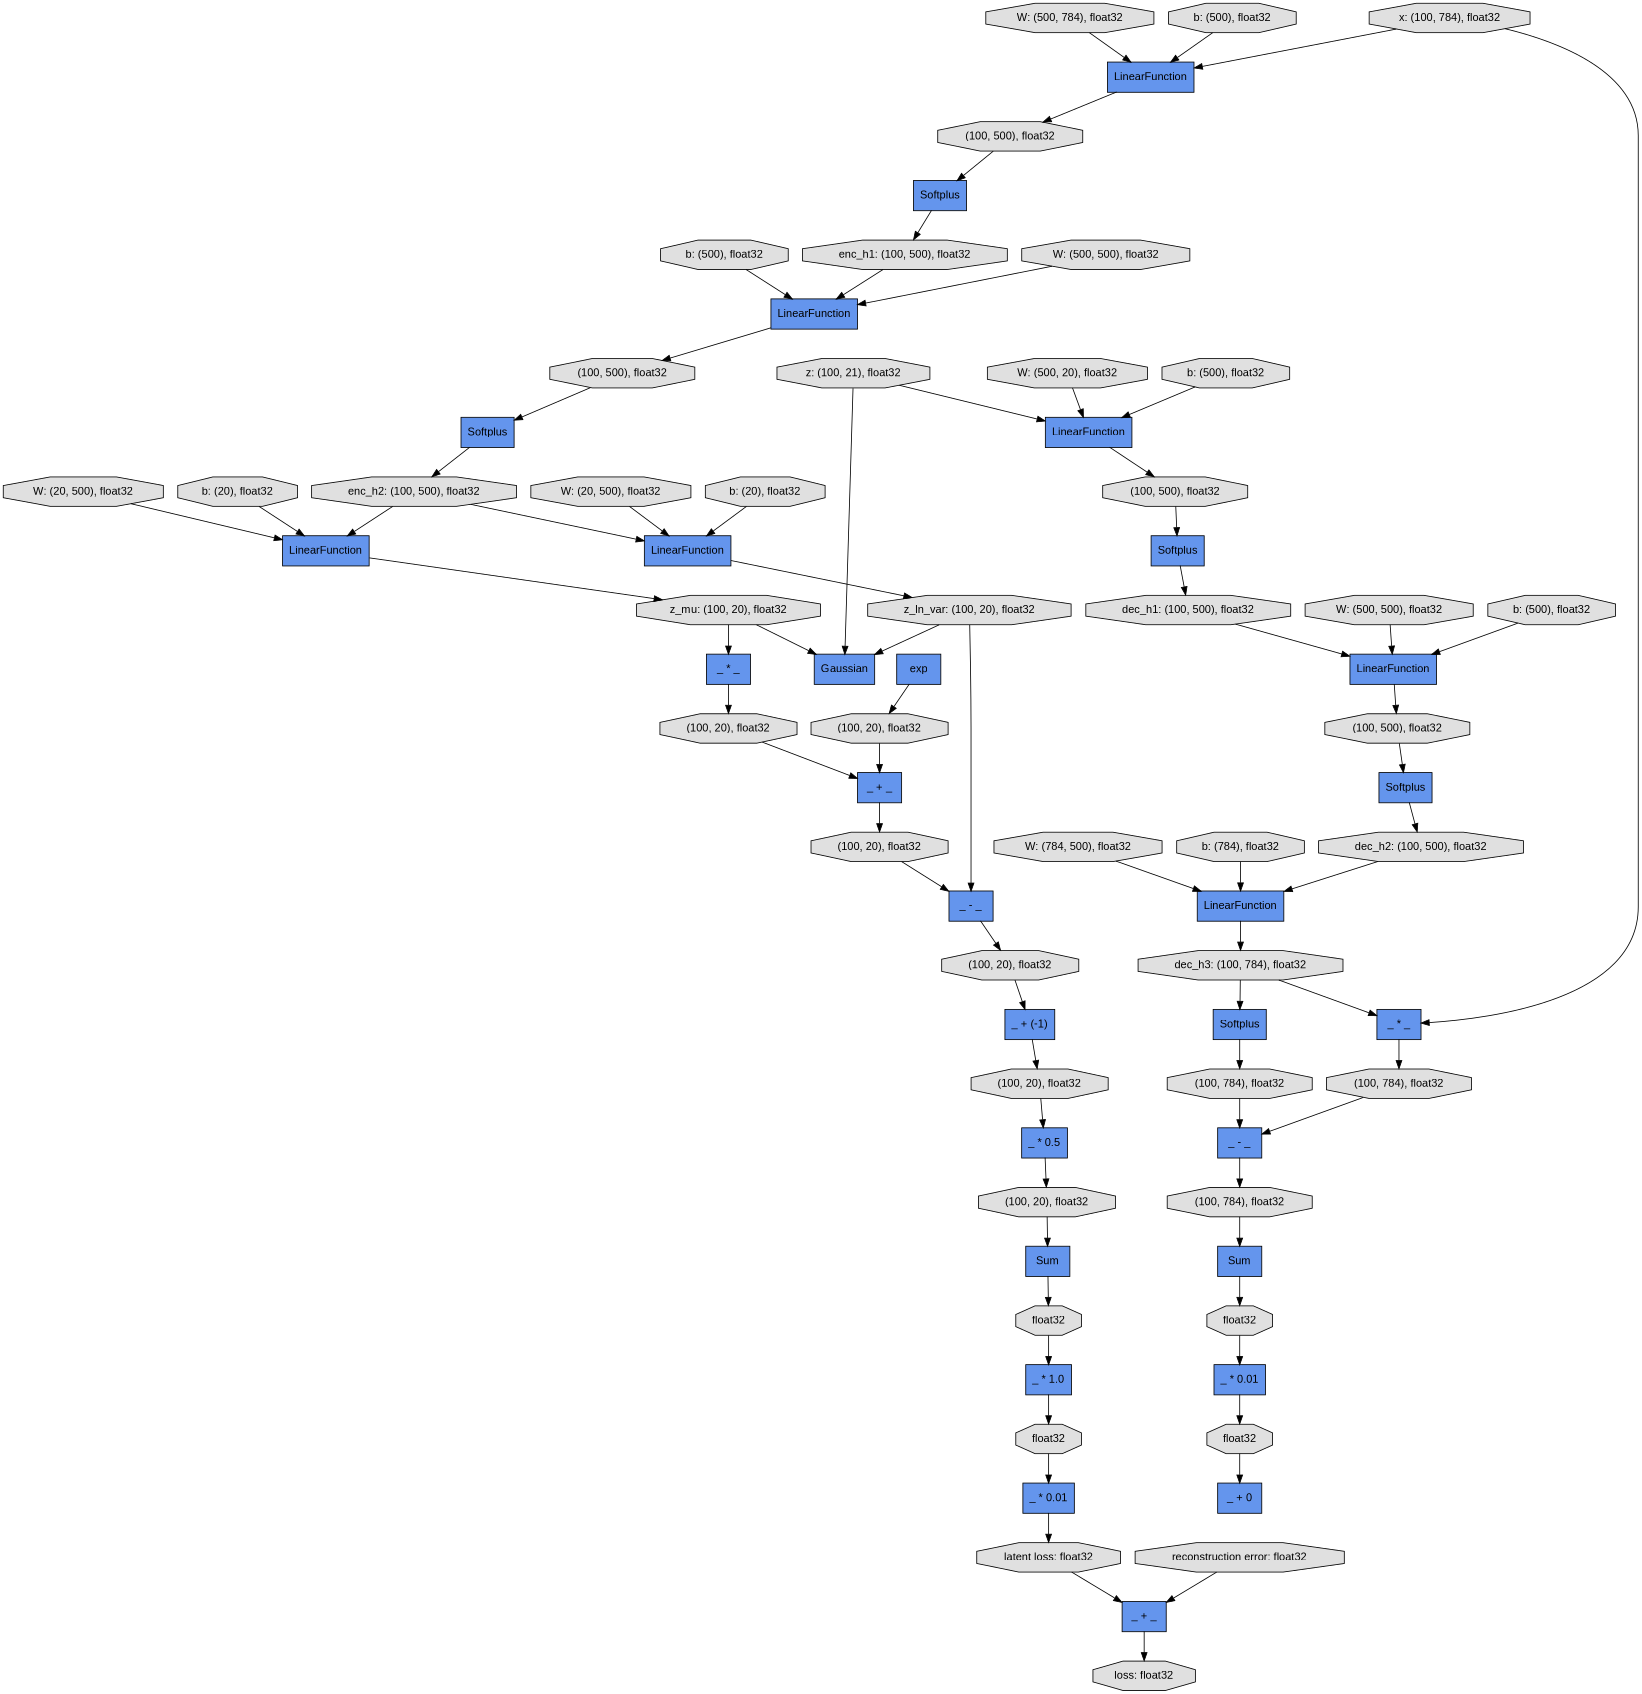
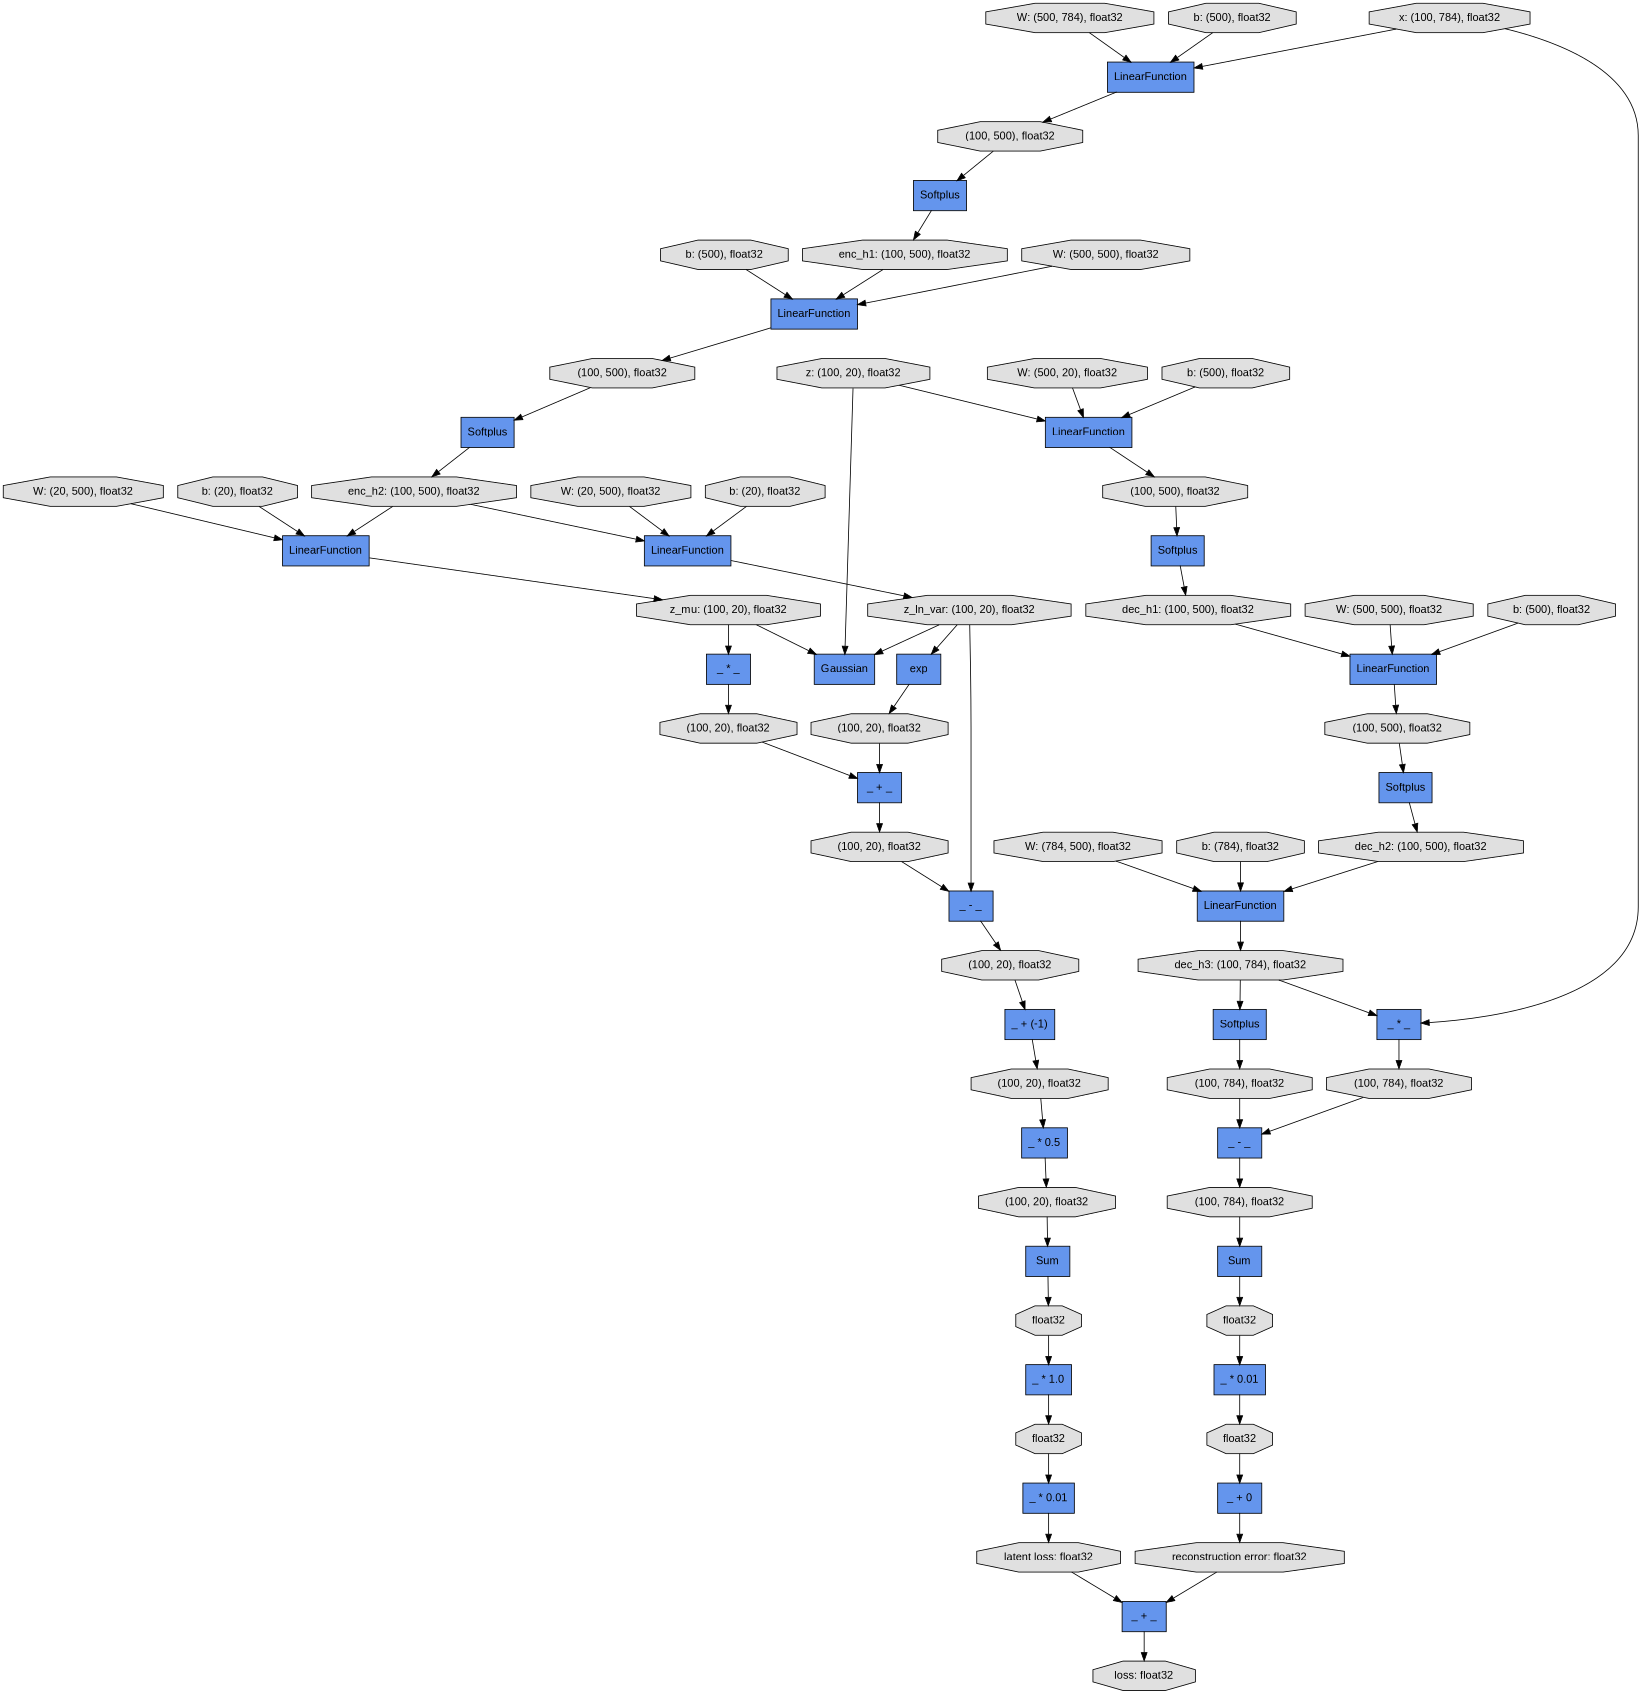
node "z: (100, 21), float32": label "z: (100, 21), float32" -> "z: (100, 20), float32"
edge "z_ln_var: (100, 20), float32" -> "exp": added
edge "_ + 0" -> "reconstruction error: float32": added
